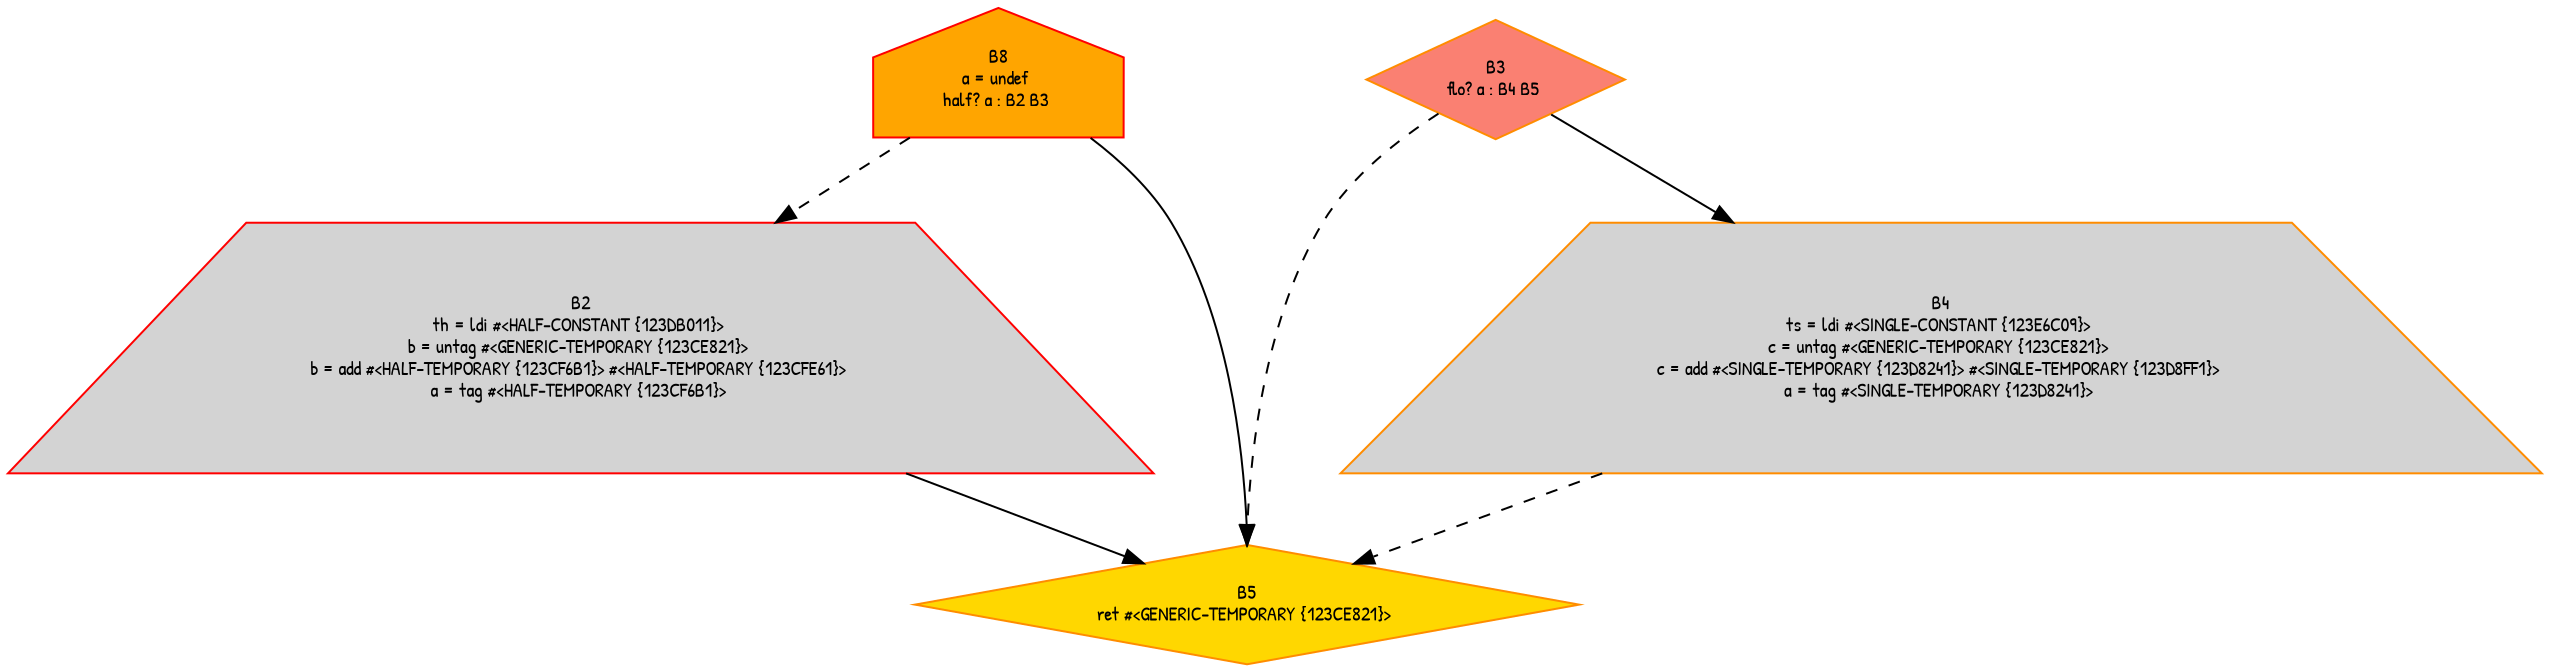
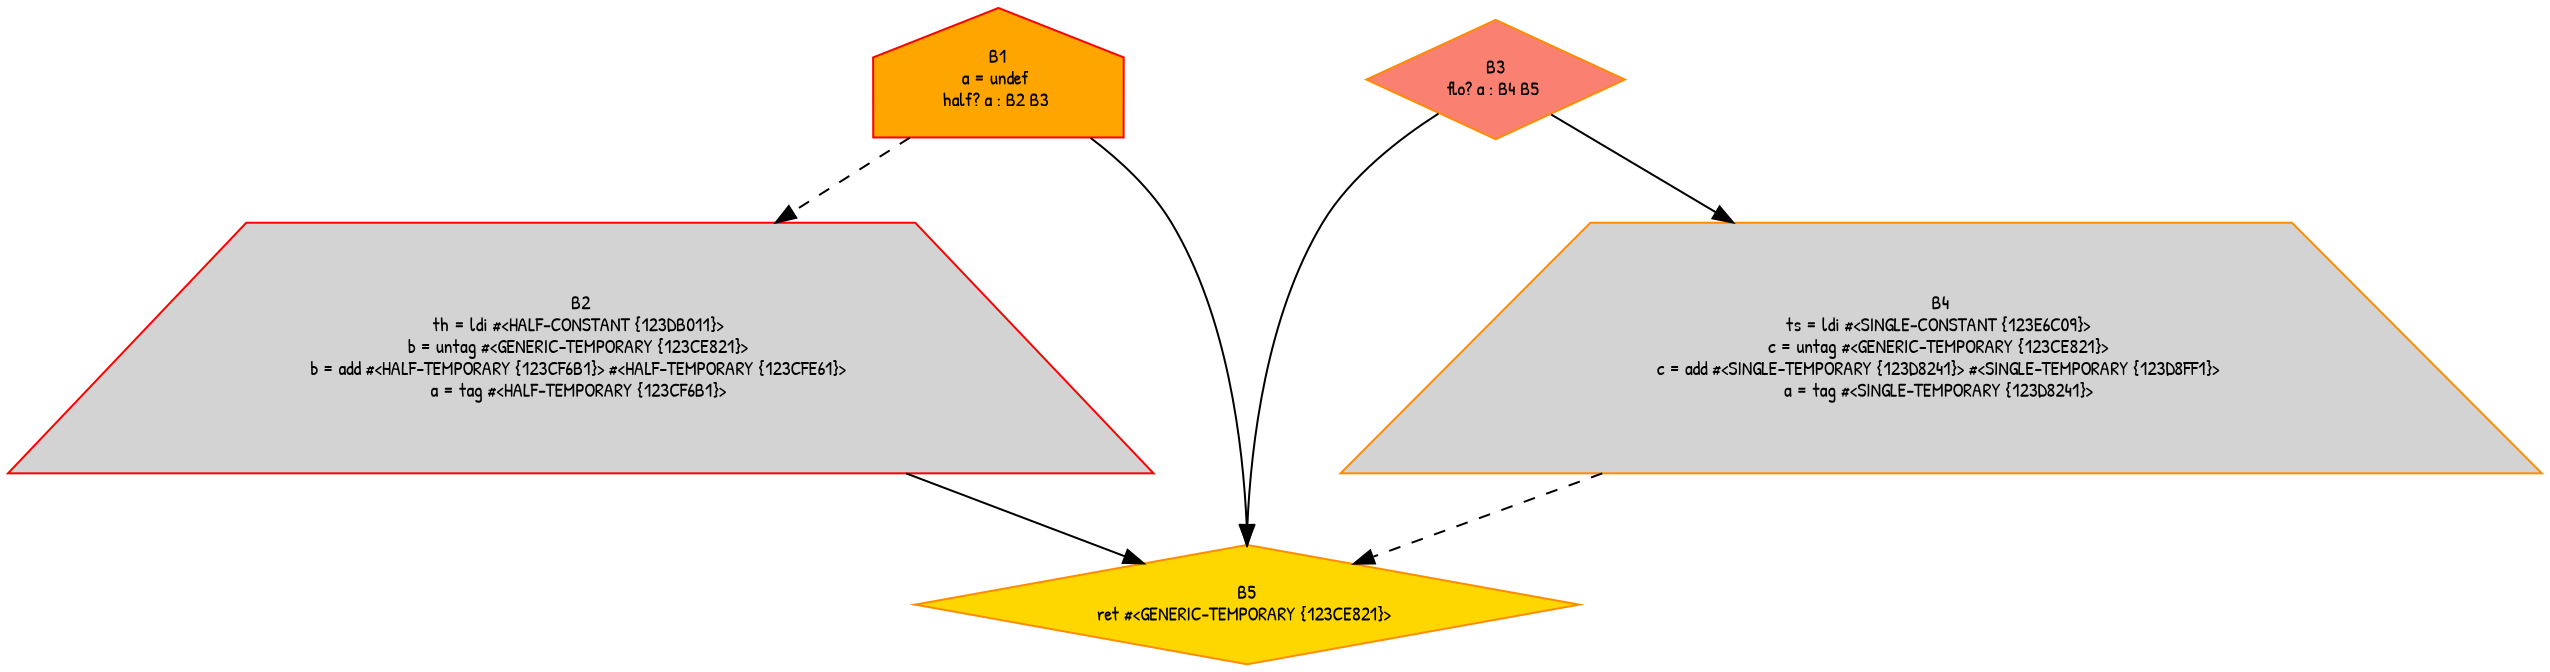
node "B8 a = undef half? a : B2 B3": label "B8 a = undef half? a : B2 B3" -> "B1 a = undef half? a : B2 B3"
edge "B3 flo? a : B4 B5" -> "B5 ret #<GENERIC-TEMPORARY {123CE821}>": style dashed -> solid
